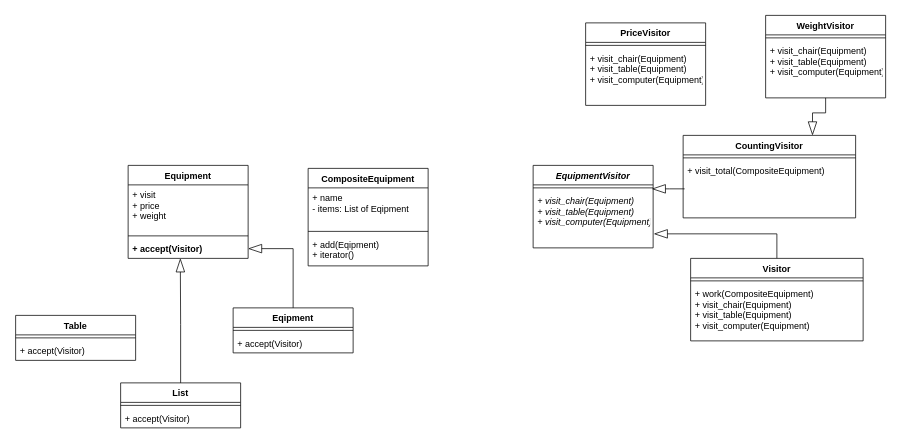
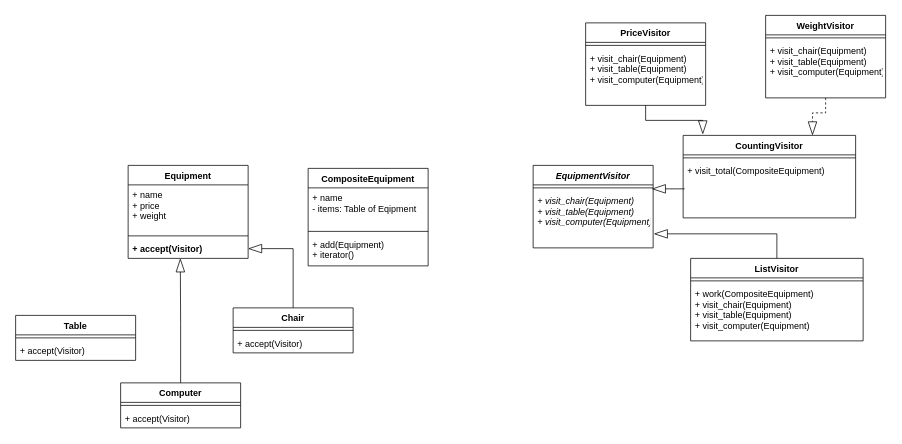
edge "WeightVisitor" -> "CountingVisitor": style solid -> dashed
edge "PriceVisitor" -> "CountingVisitor": added
node "+ visit + price + weight": label "+ visit + price + weight" -> "+ name + price + weight"
node "+ name - items: List of Eqipment": label "+ name - items: List of Eqipment" -> "+ name - items: Table of Eqipment"
node "+ add(Eqipment) + iterator()": label "+ add(Eqipment) + iterator()" -> "+ add(Equipment) + iterator()"
node "Visitor": label "Visitor" -> "ListVisitor"
node "Eqipment": label "Eqipment" -> "Chair"
node "List": label "List" -> "Computer"
